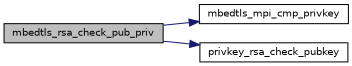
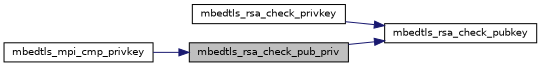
node "mbedtls_rsa_check_privkey": added
edge "mbedtls_rsa_check_pub_priv" -> "mbedtls_mpi_cmp_privkey": reversed
node "privkey_rsa_check_pubkey": label "privkey_rsa_check_pubkey" -> "mbedtls_rsa_check_pubkey"
